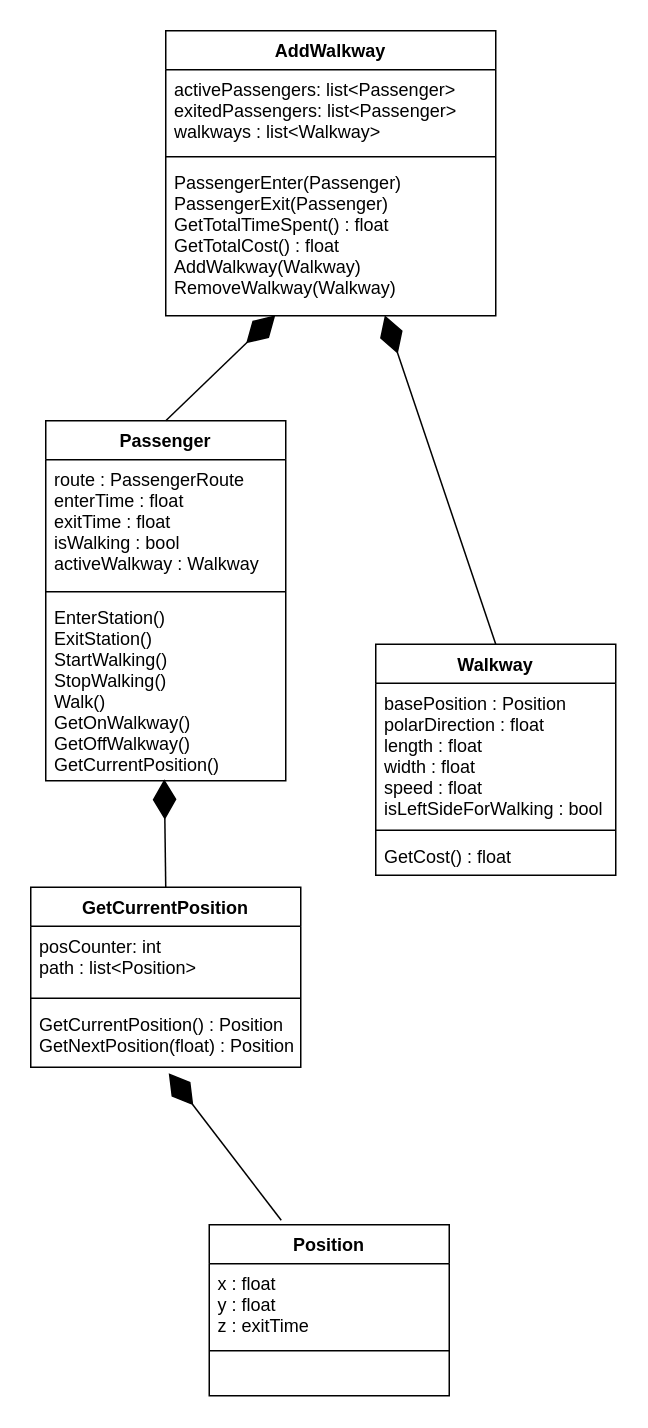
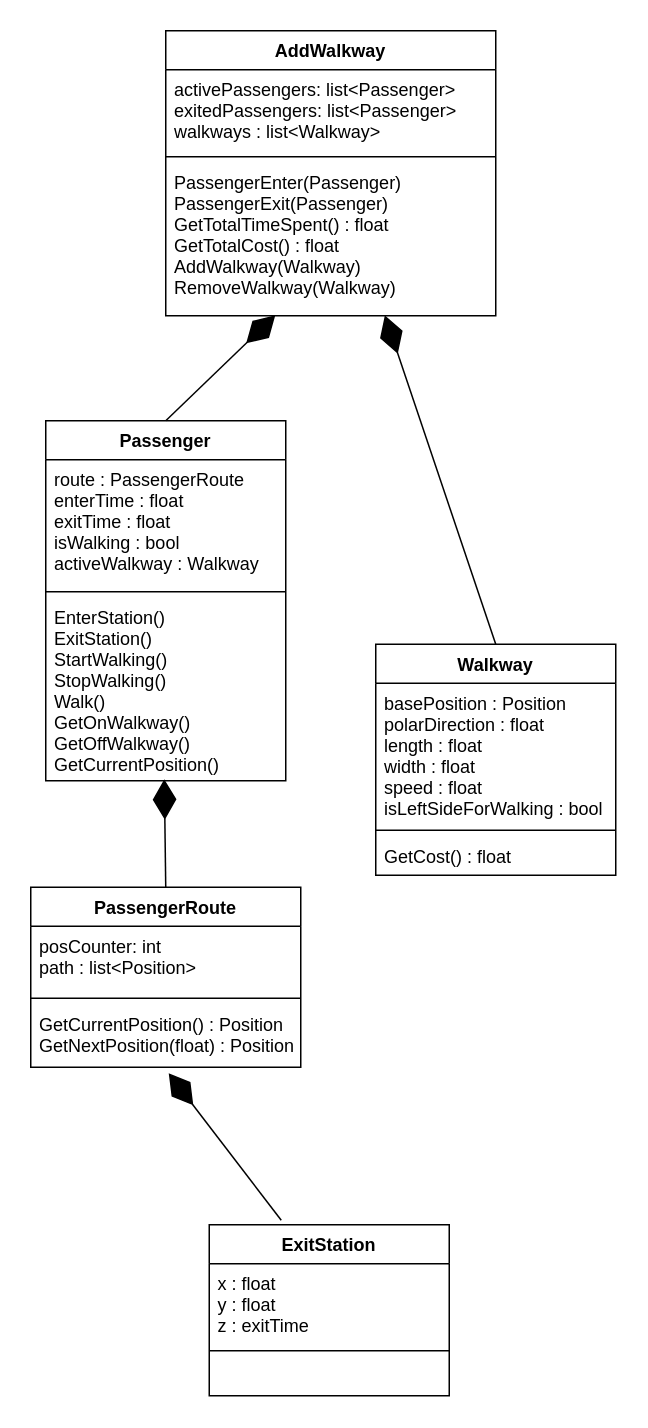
node "GetCurrentPosition": label "GetCurrentPosition" -> "PassengerRoute"
node "Position": label "Position" -> "ExitStation"
